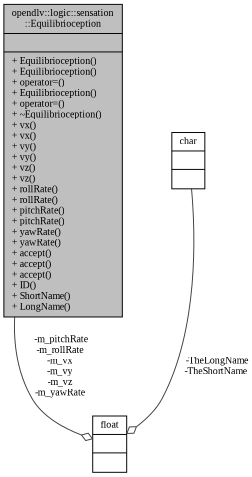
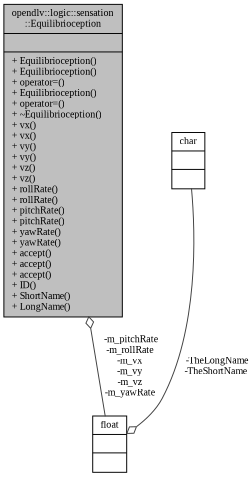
edge "opendlv::logic::sensation" -> "float": reversed
